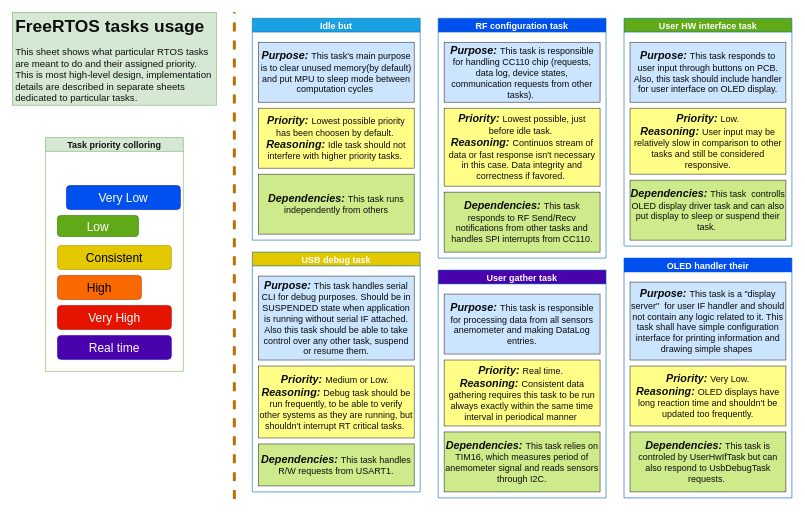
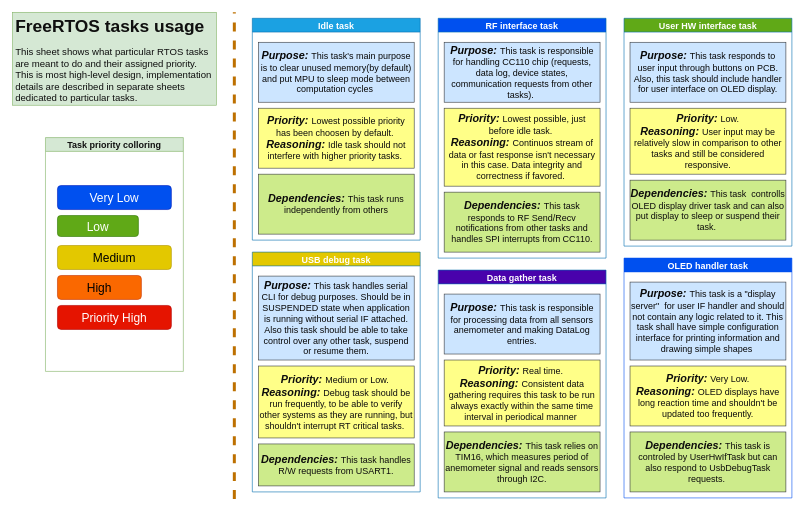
node "Idle but": label "Idle but" -> "Idle task"
node "RF configuration task": label "RF configuration task" -> "RF interface task"
node "Very Low": moved (123, 198) -> (114, 198)
node "Consistent": label "Consistent" -> "Medium"
node "OLED handler their": label "OLED handler their" -> "OLED handler task"
node "User gather task": label "User gather task" -> "Data gather task"
node "Very High": label "Very High" -> "Priority High"
node "Real time": removed
